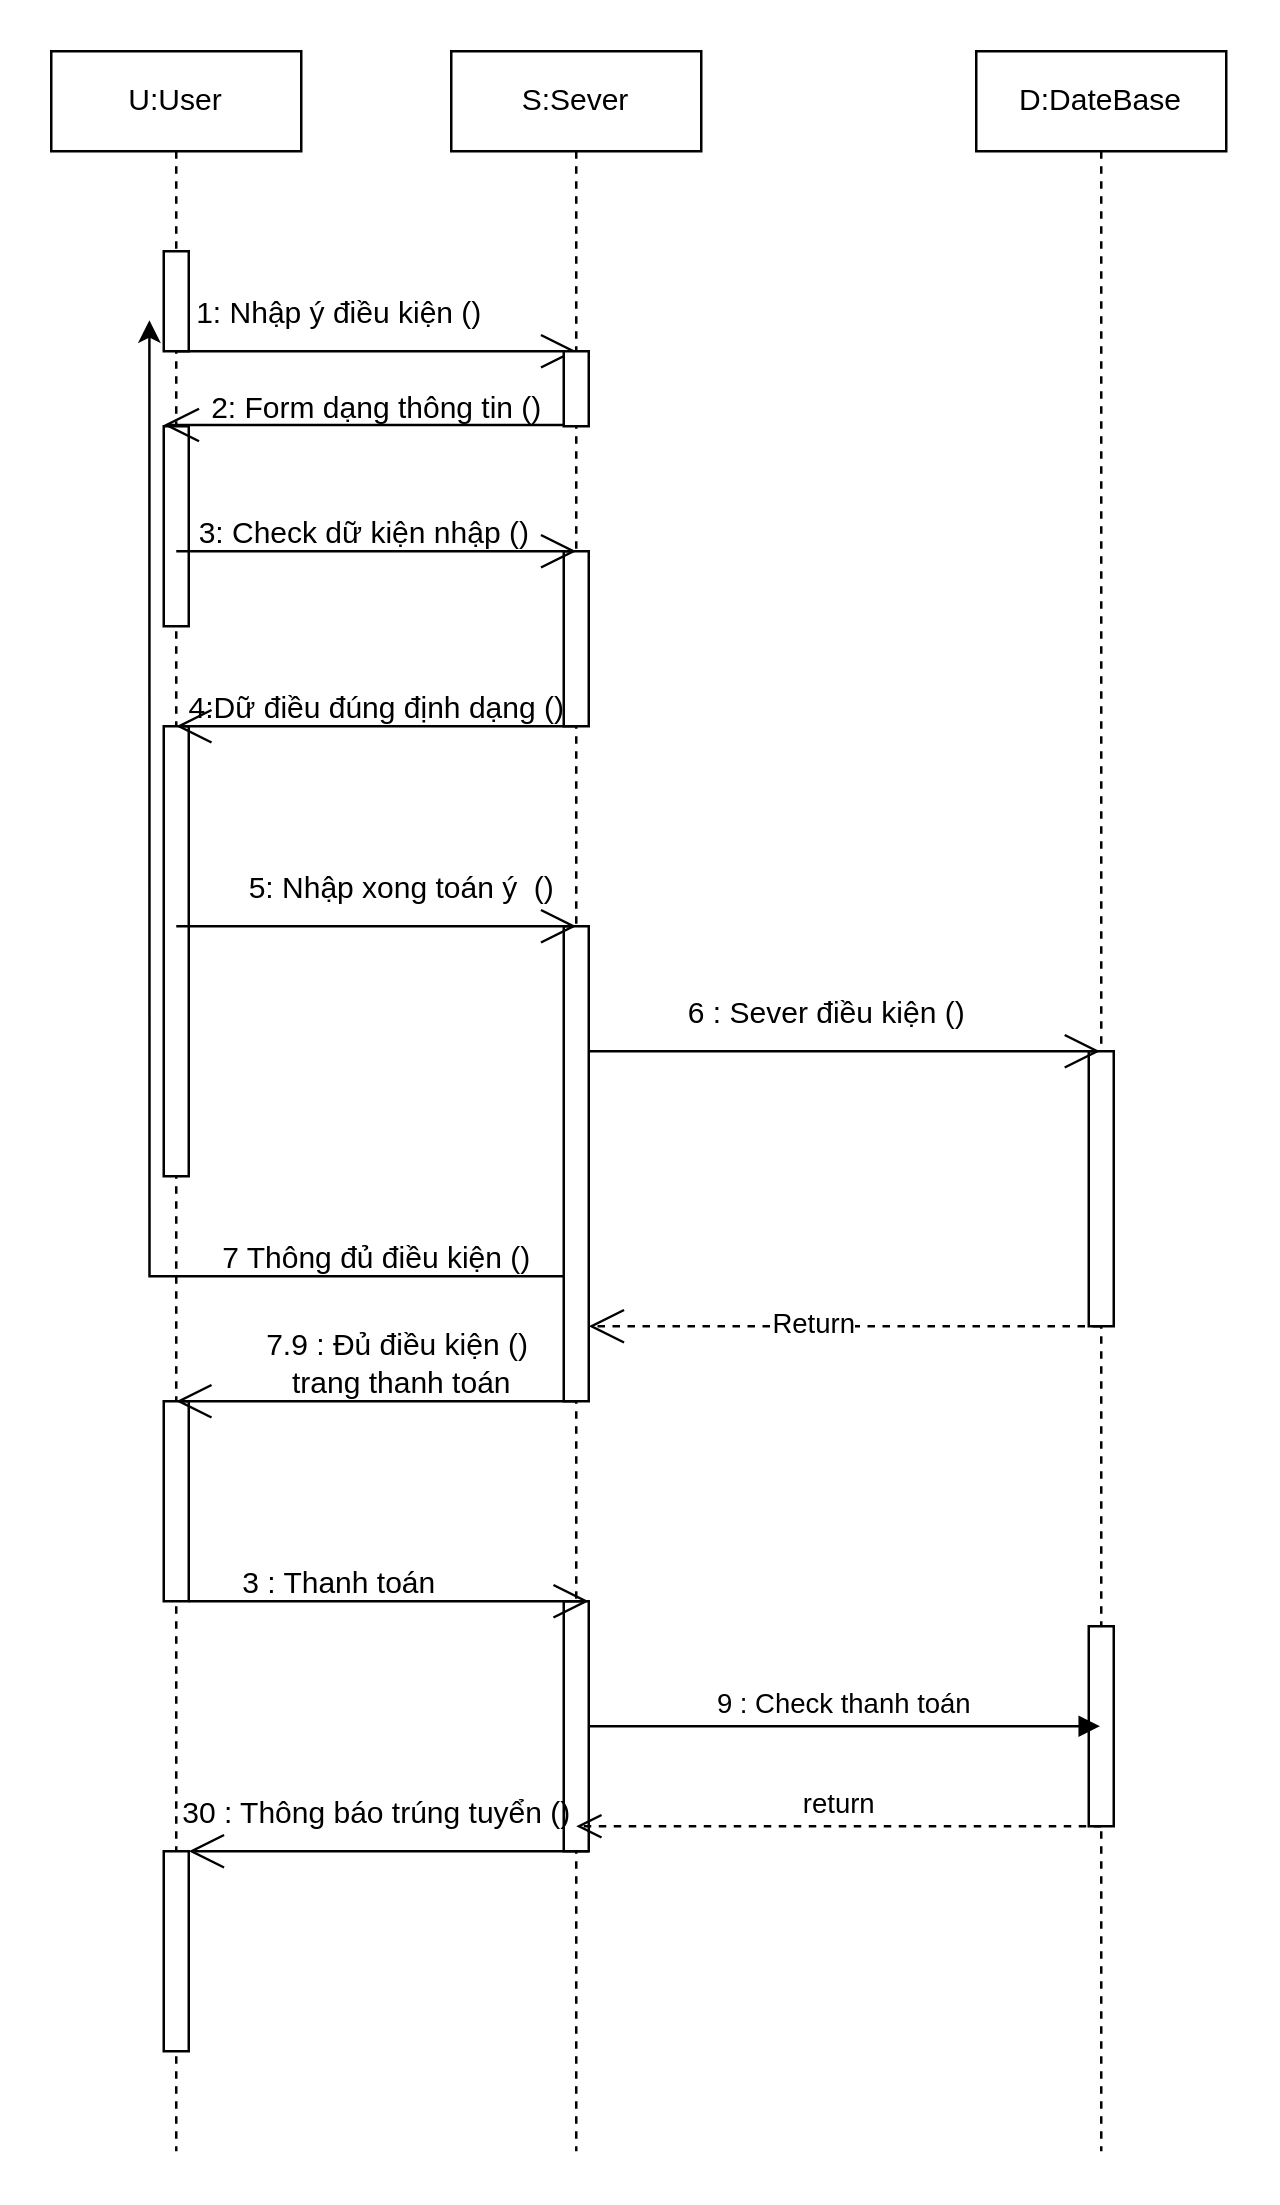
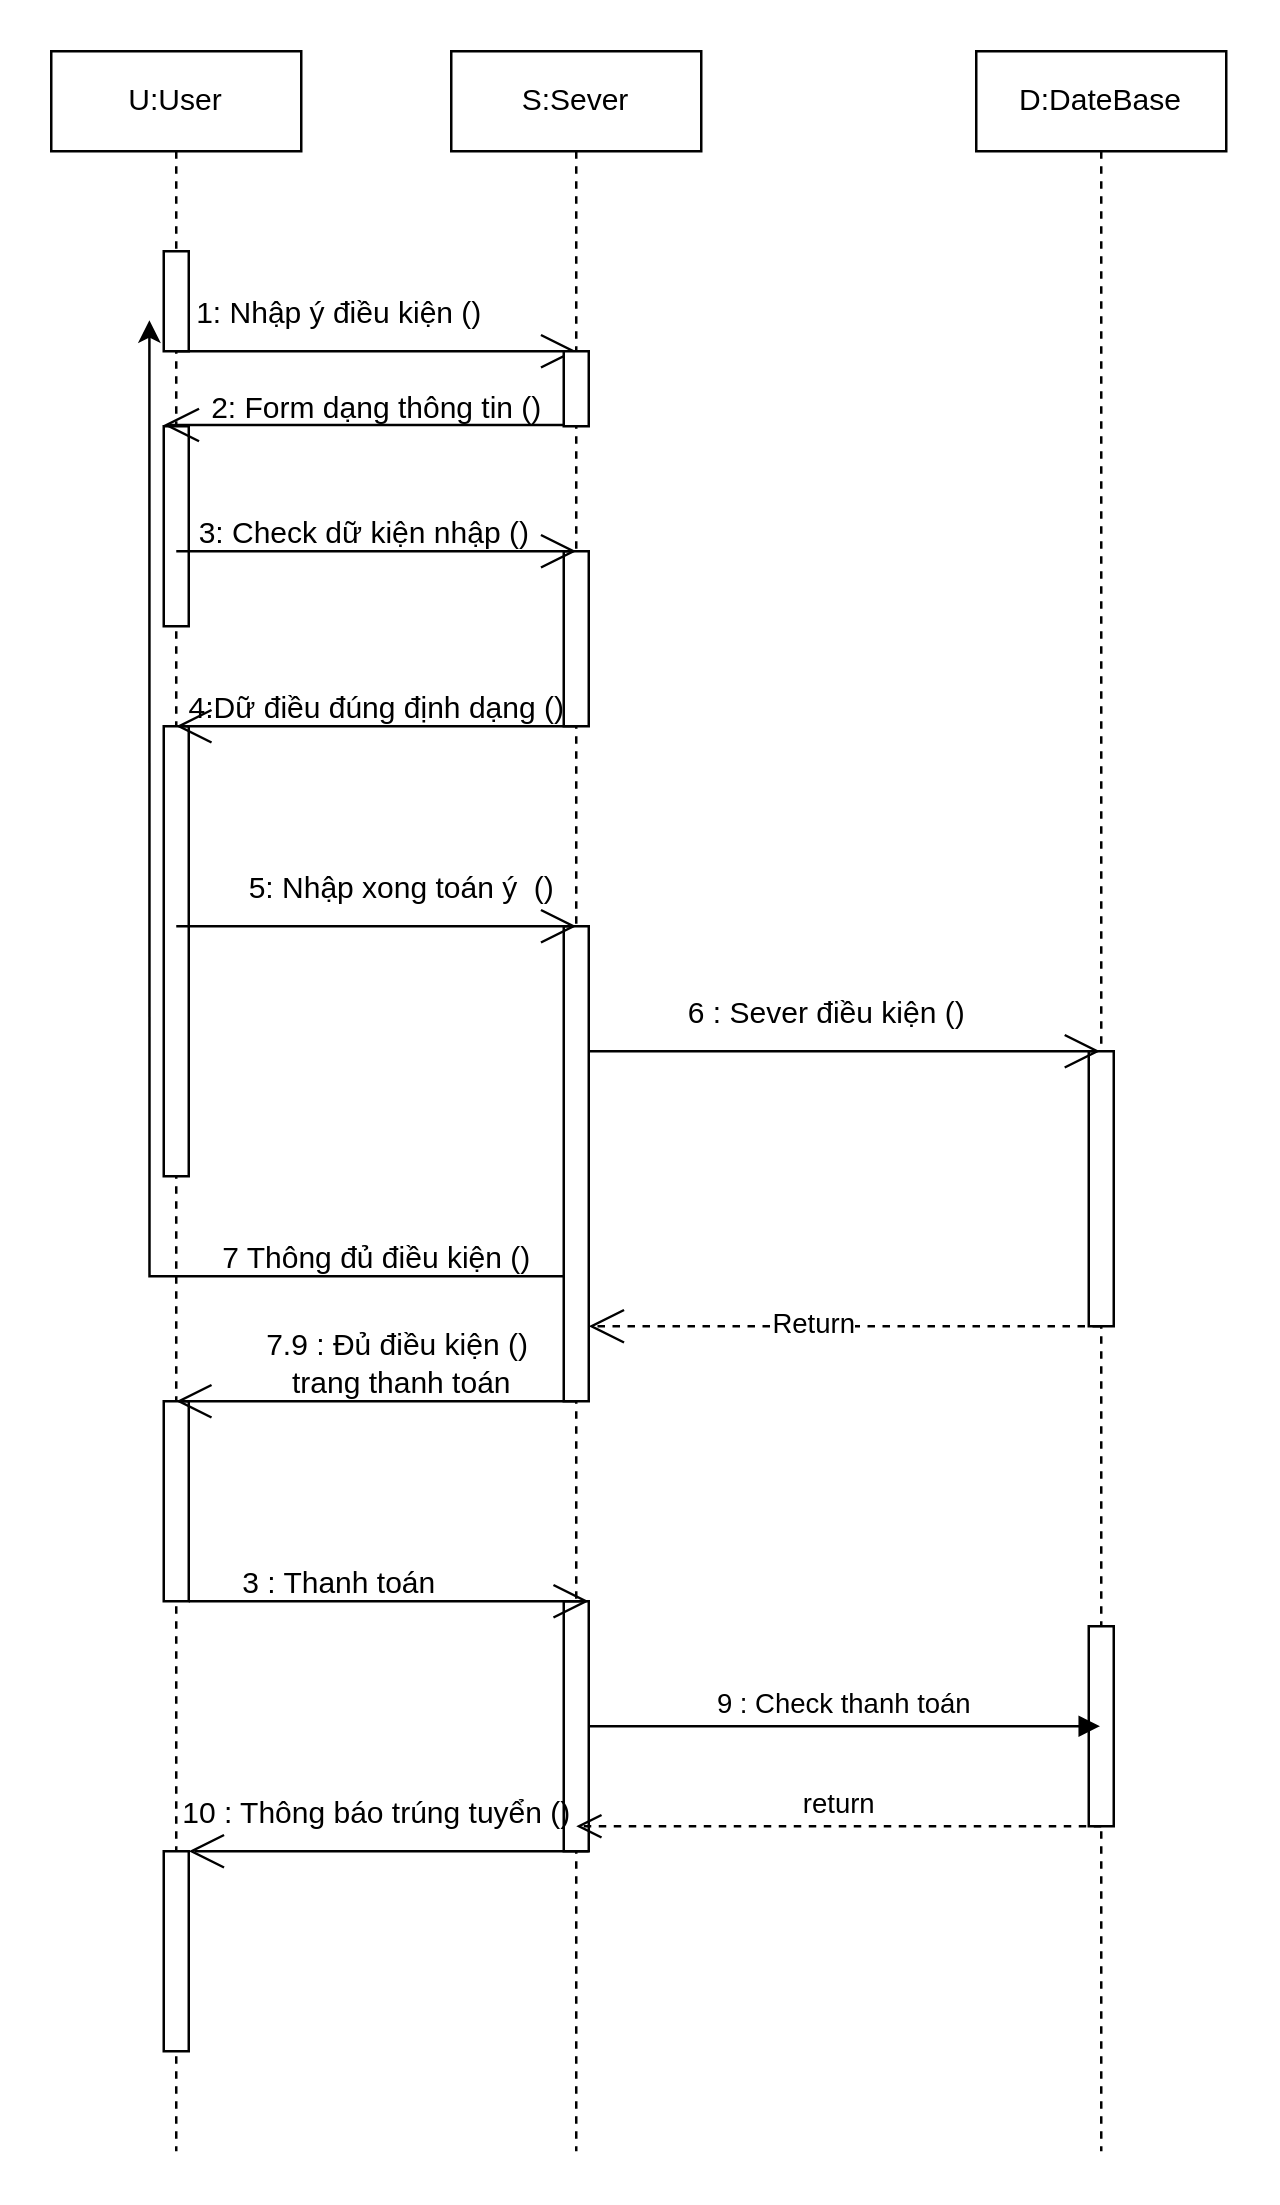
node "30 : Thông báo trúng tuyển ()": label "30 : Thông báo trúng tuyển ()" -> "10 : Thông báo trúng tuyển ()"
